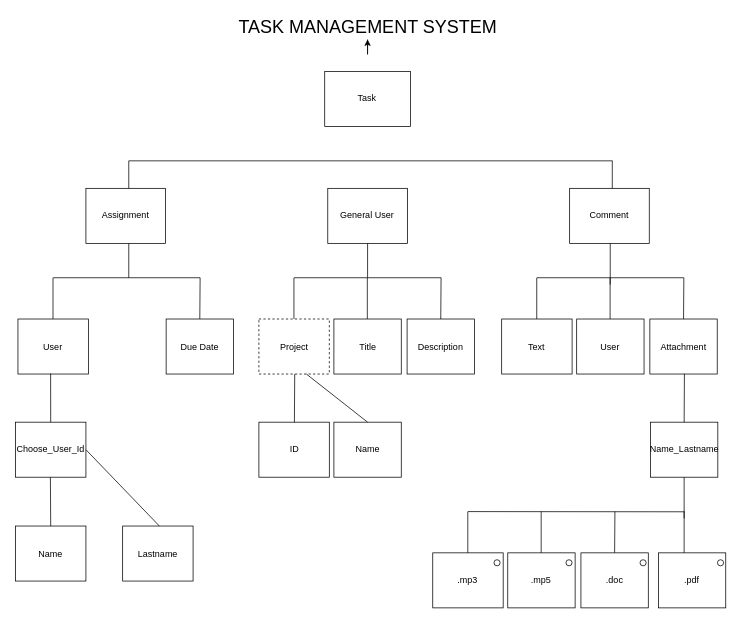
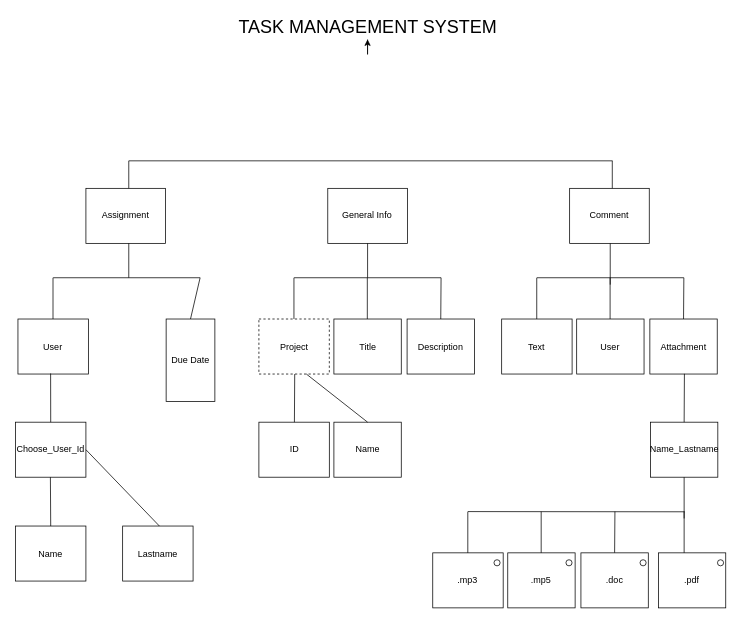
node "Task": removed
node "General User": label "General User" -> "General Info"
node "Due Date": size 67x55 -> 49x83
